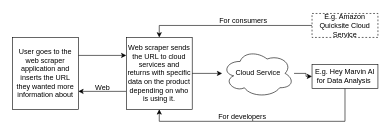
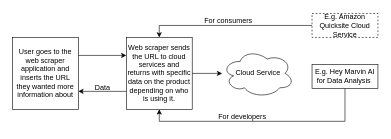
node "For consumers": moved (243, 21) -> (228, 21)
edge "Cloud Service" -> "E.g. Hey Marvin AI for Data Analysis": removed
node "Web": label "Web" -> "Data"
